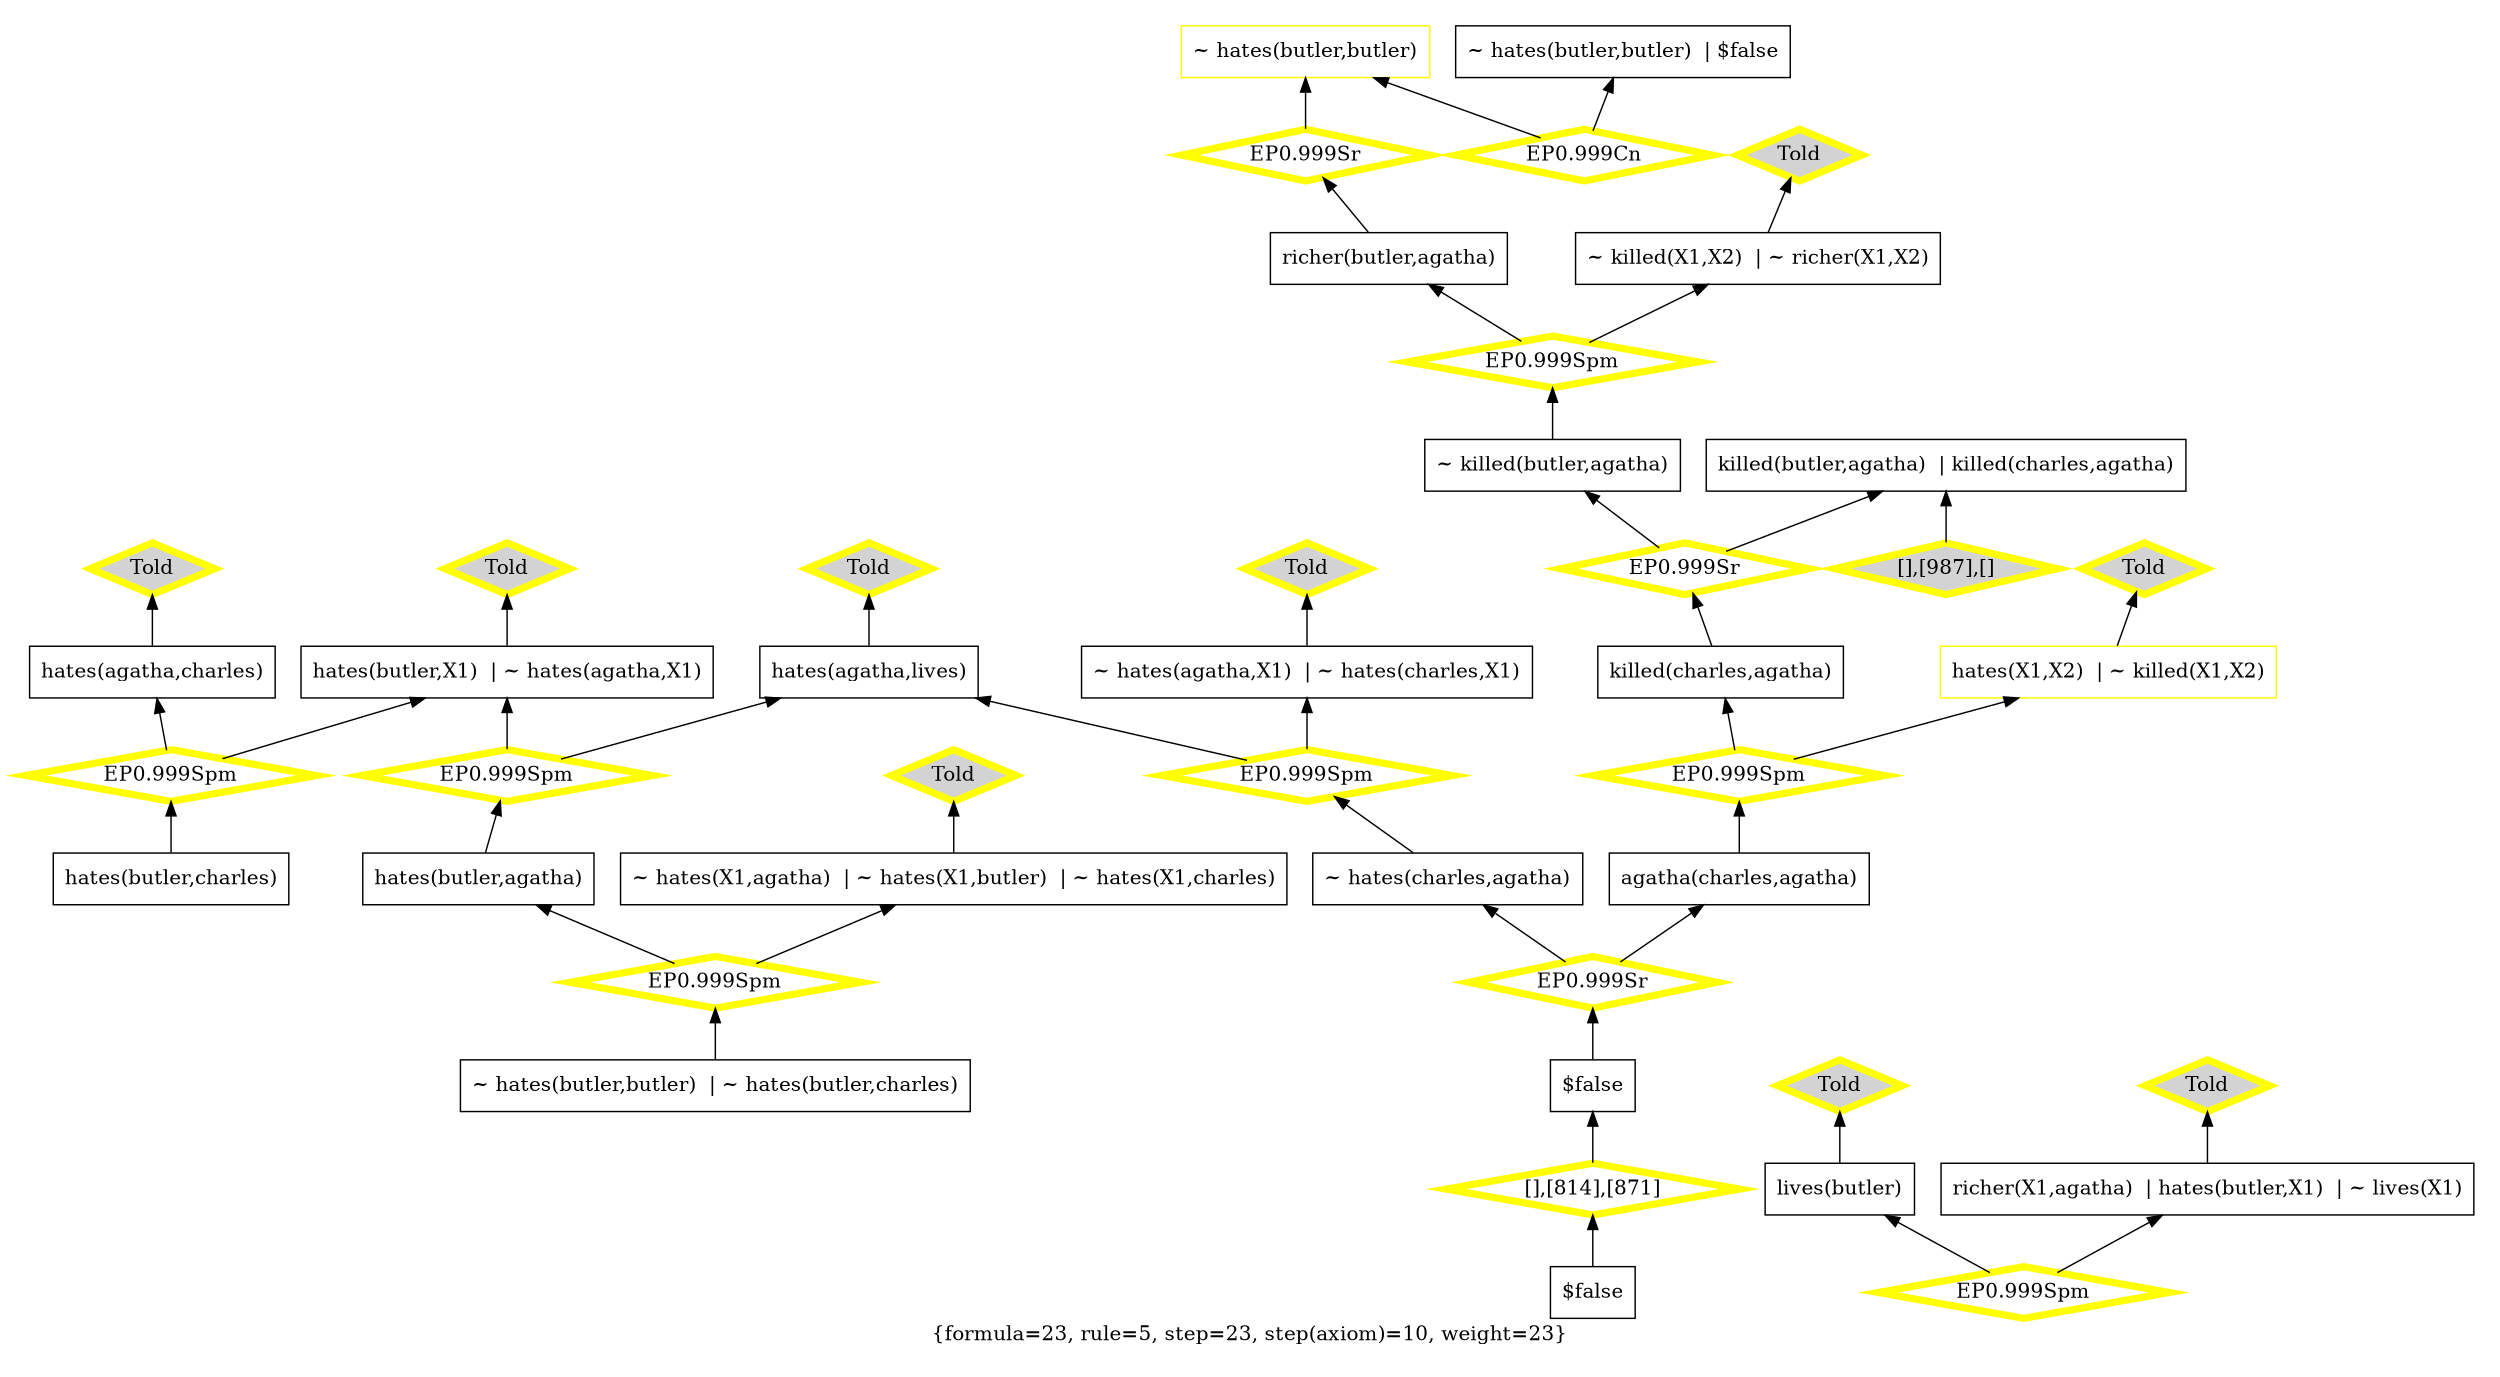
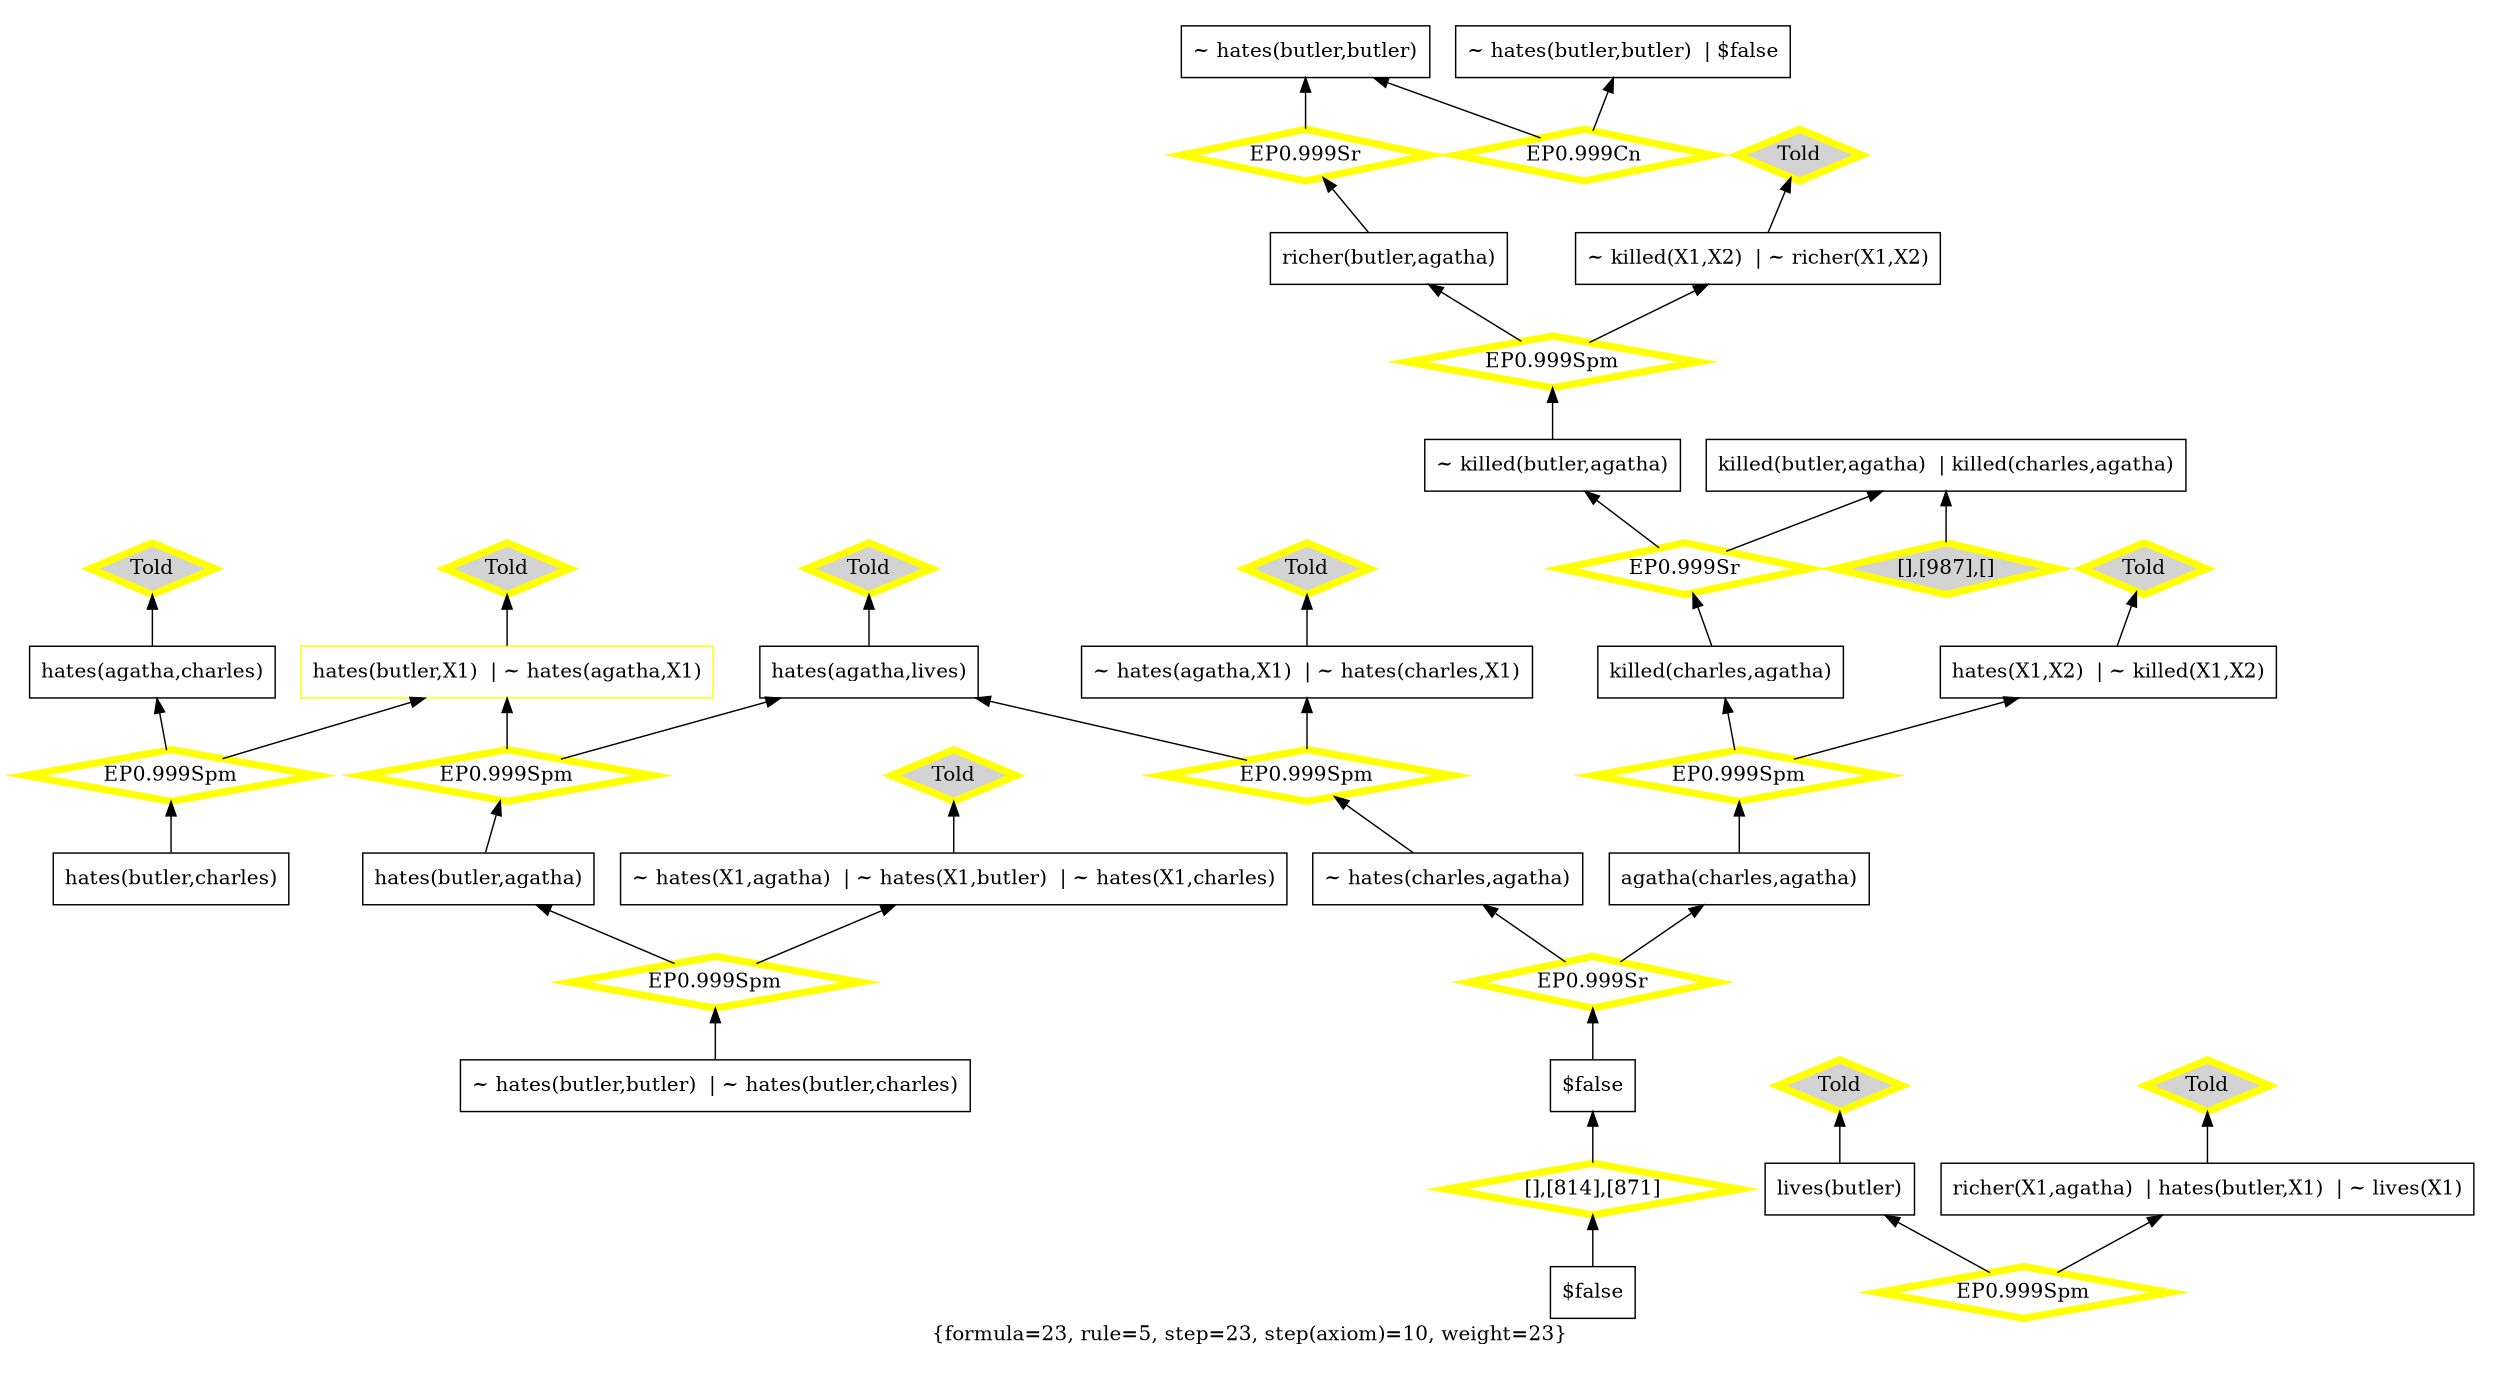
node "~ hates(butler,butler)": color yellow -> black
node "hates(butler,X1)  | ~ hates(agatha,X1)": color black -> yellow
node "hates(X1,X2)  | ~ killed(X1,X2)": color yellow -> black
